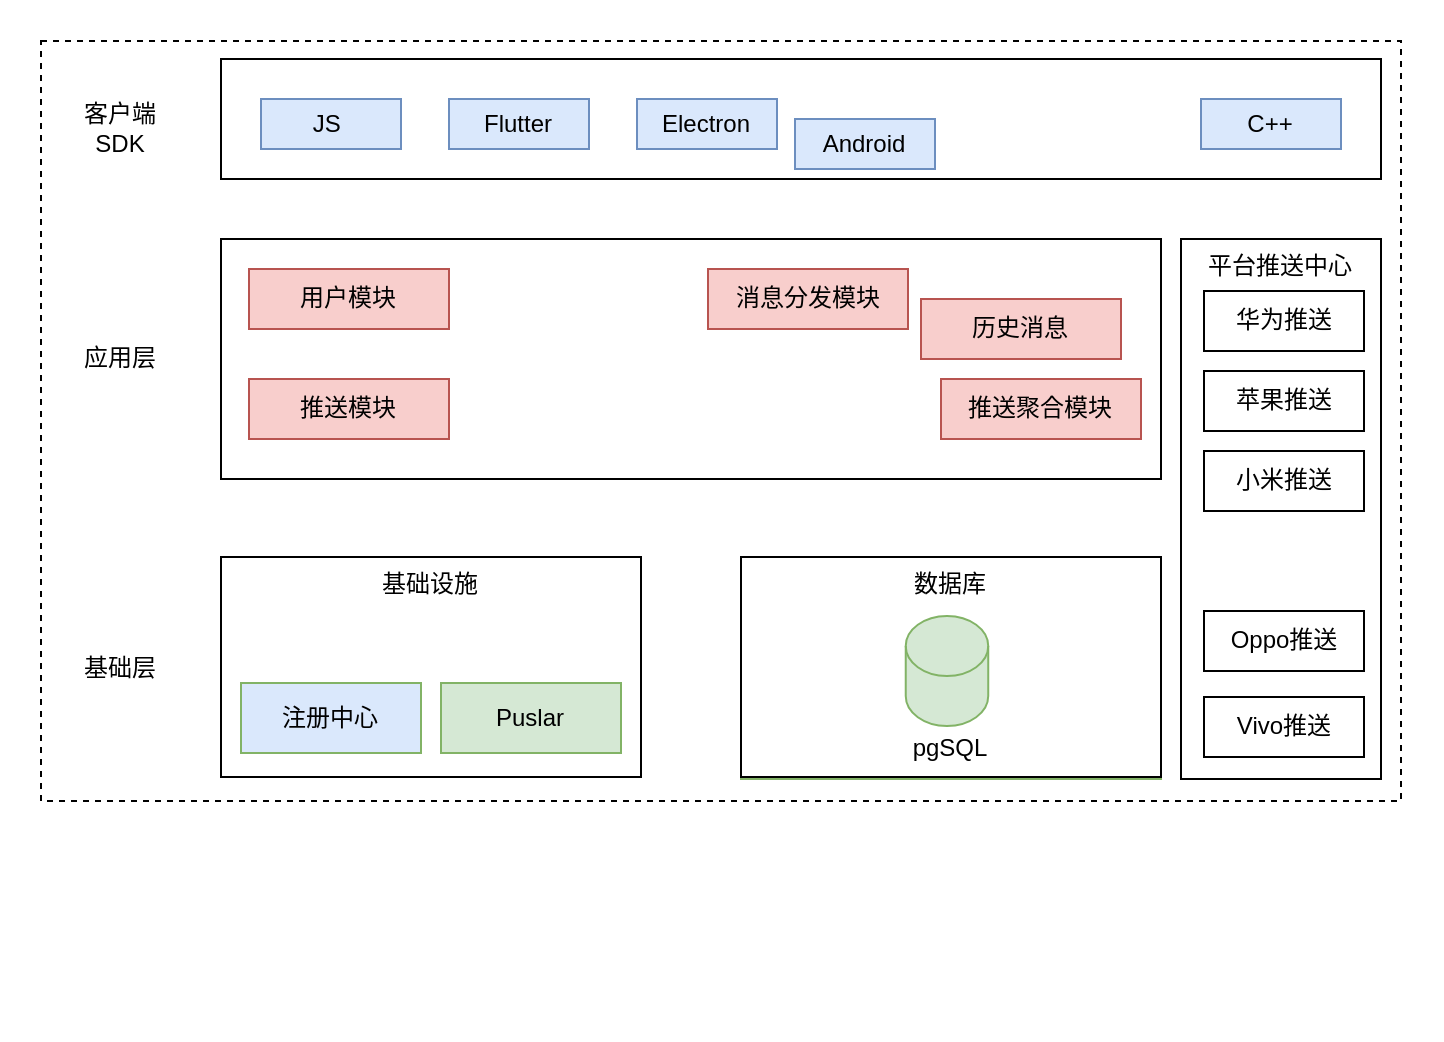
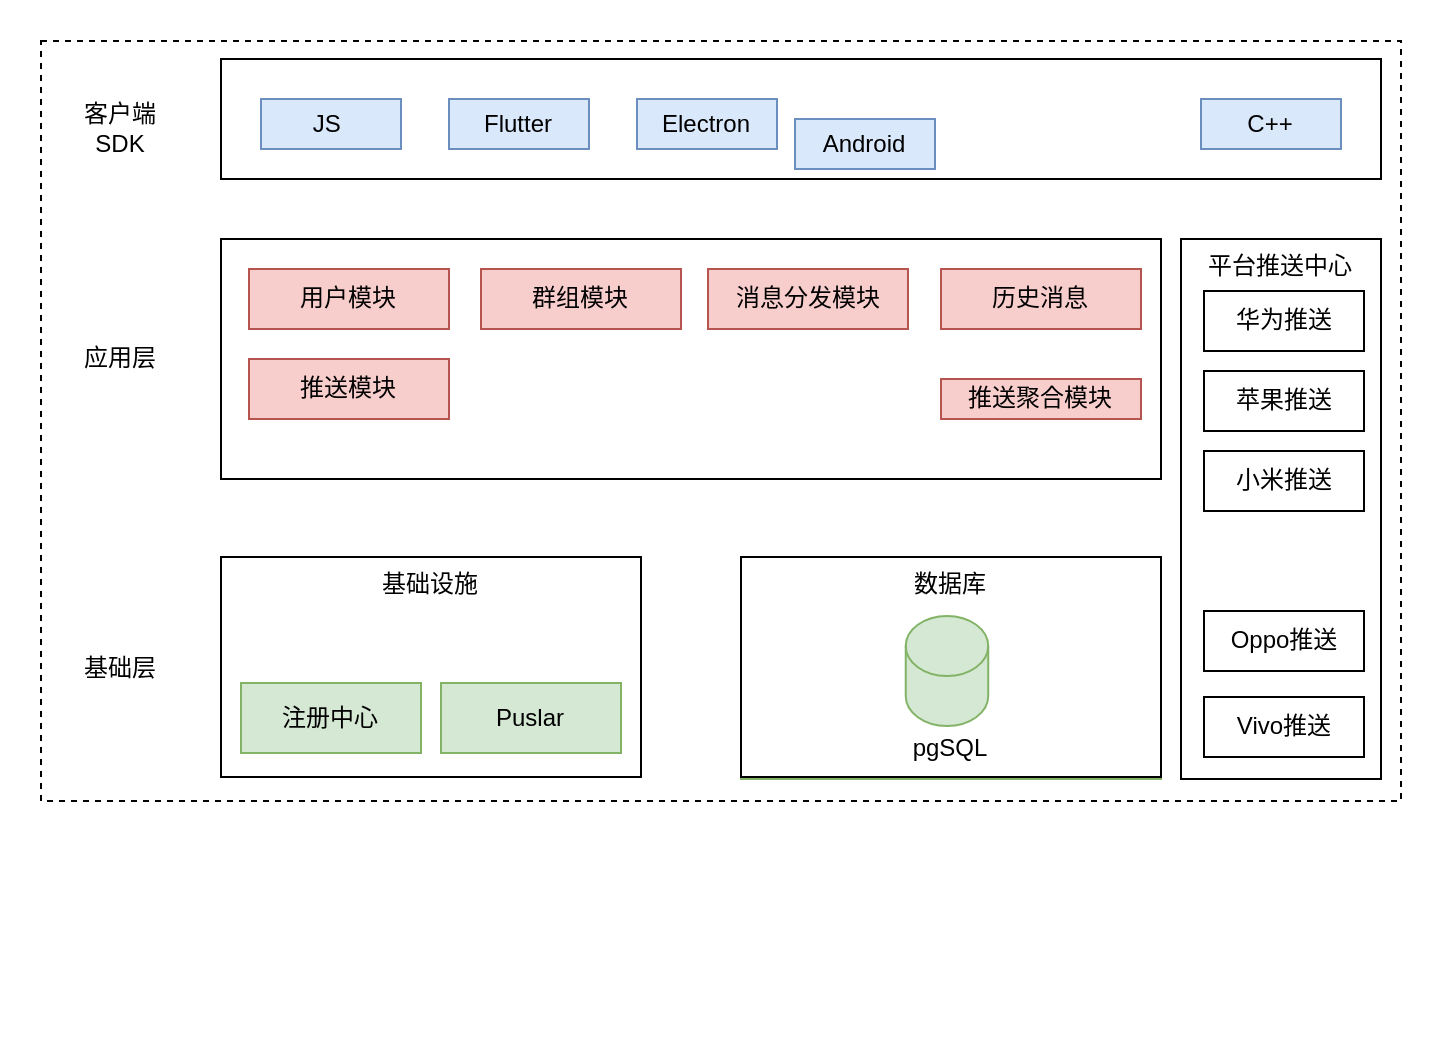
node "群组模块": added
node "历史消息": moved (1021, 329) -> (1041, 299)
node "推送模块": moved (349, 409) -> (349, 389)
node "推送聚合模块": size 200x60 -> 200x40
node "注册中心": fillcolor #dae8fc -> #d5e8d4
